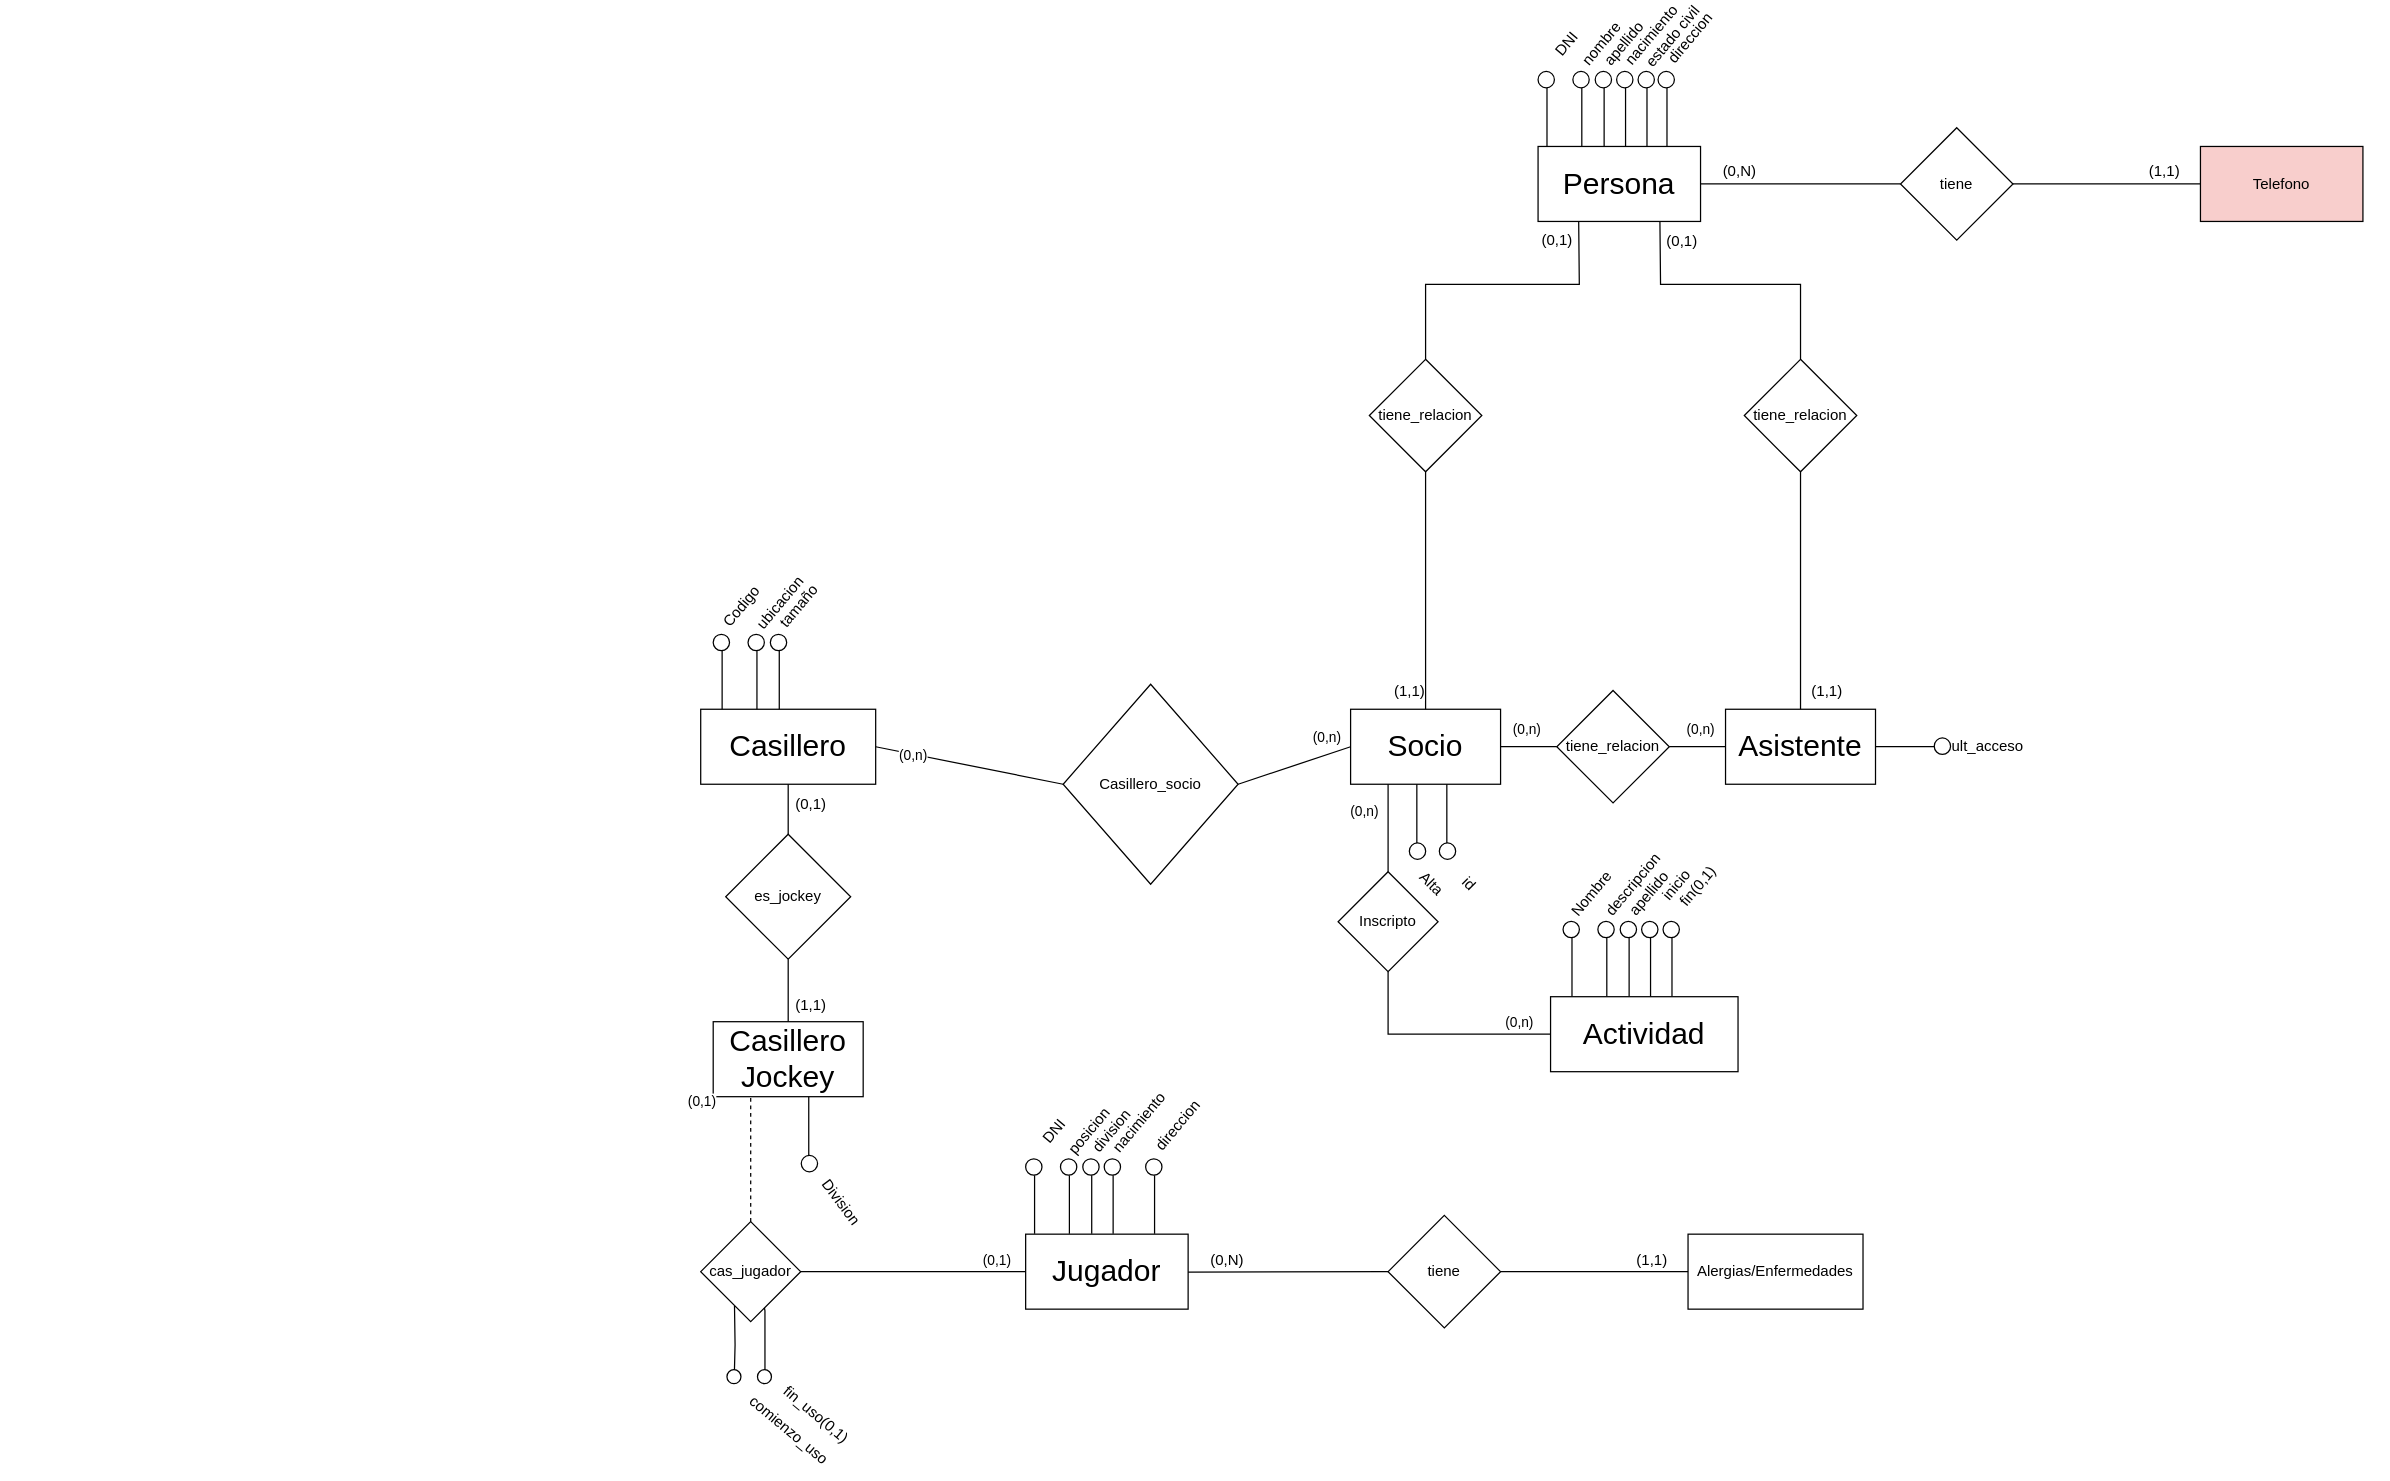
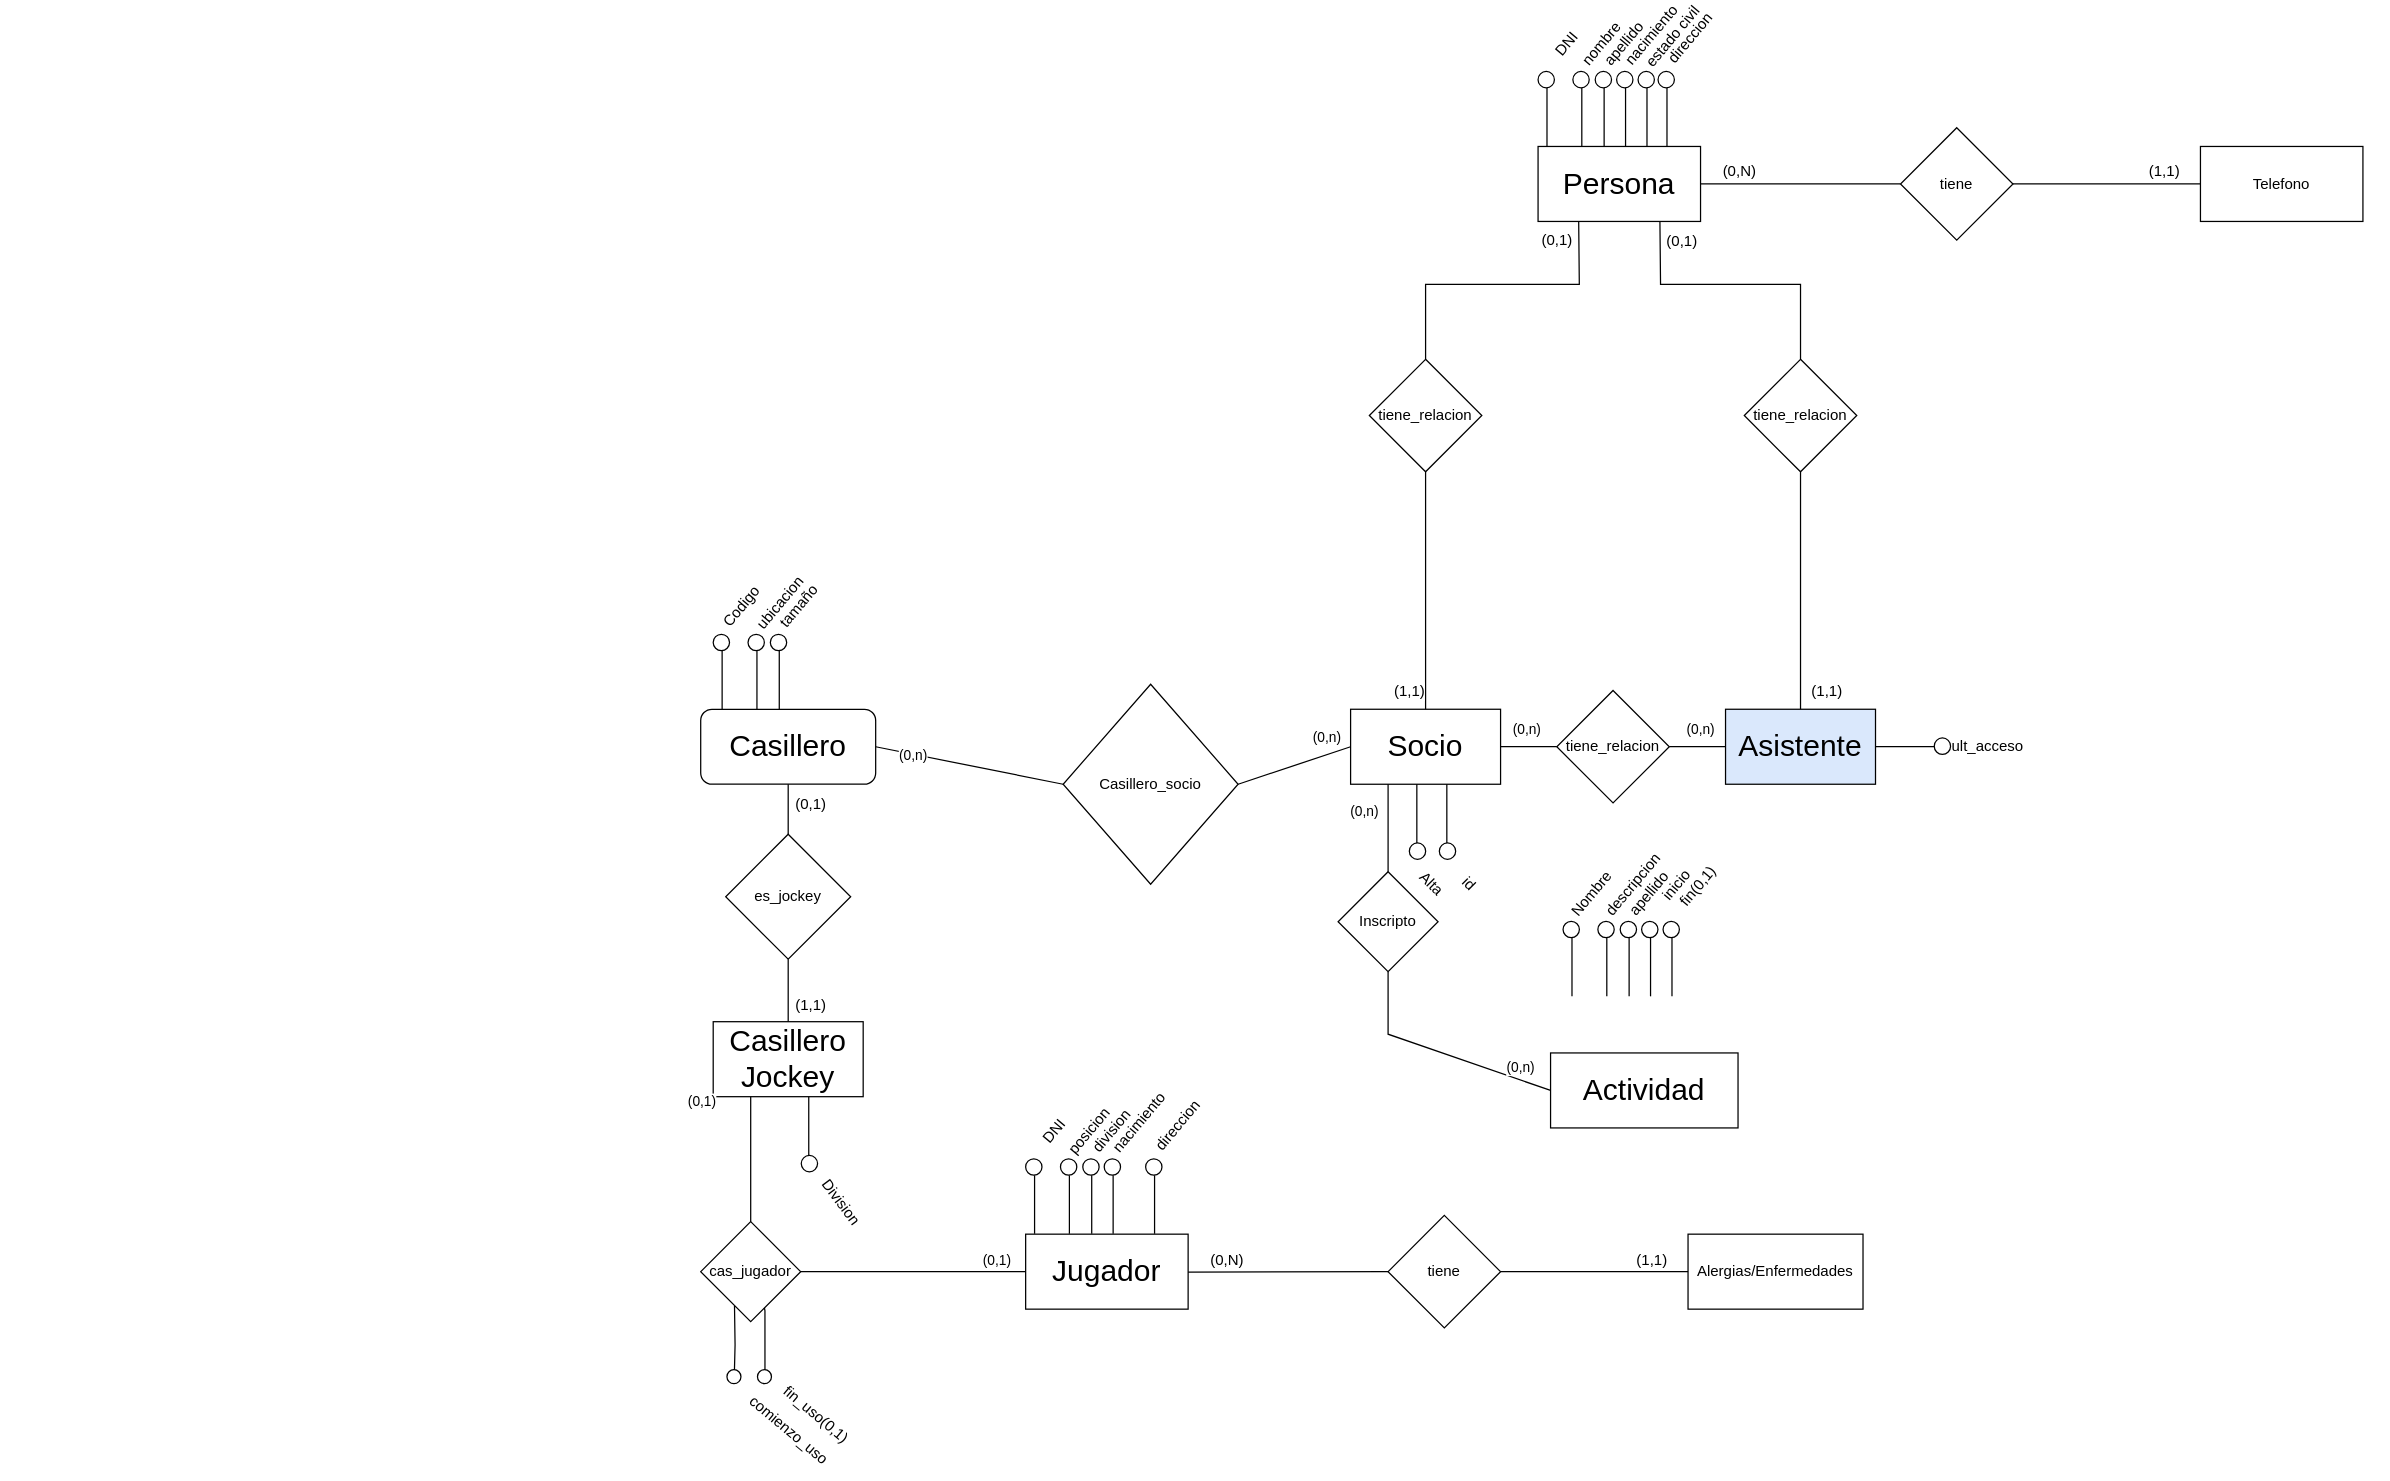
node "Telefono": fillcolor #f8cecc -> #ffffff
node "Casillero": shape rectangle -> rounded rectangle
node "Asistente": fillcolor #ffffff -> #dae8fc
node "Actividad": moved (1644, 1034) -> (1644, 1091)
edge "Casillero Jockey" -- "cas_jugador": style dashed -> solid
